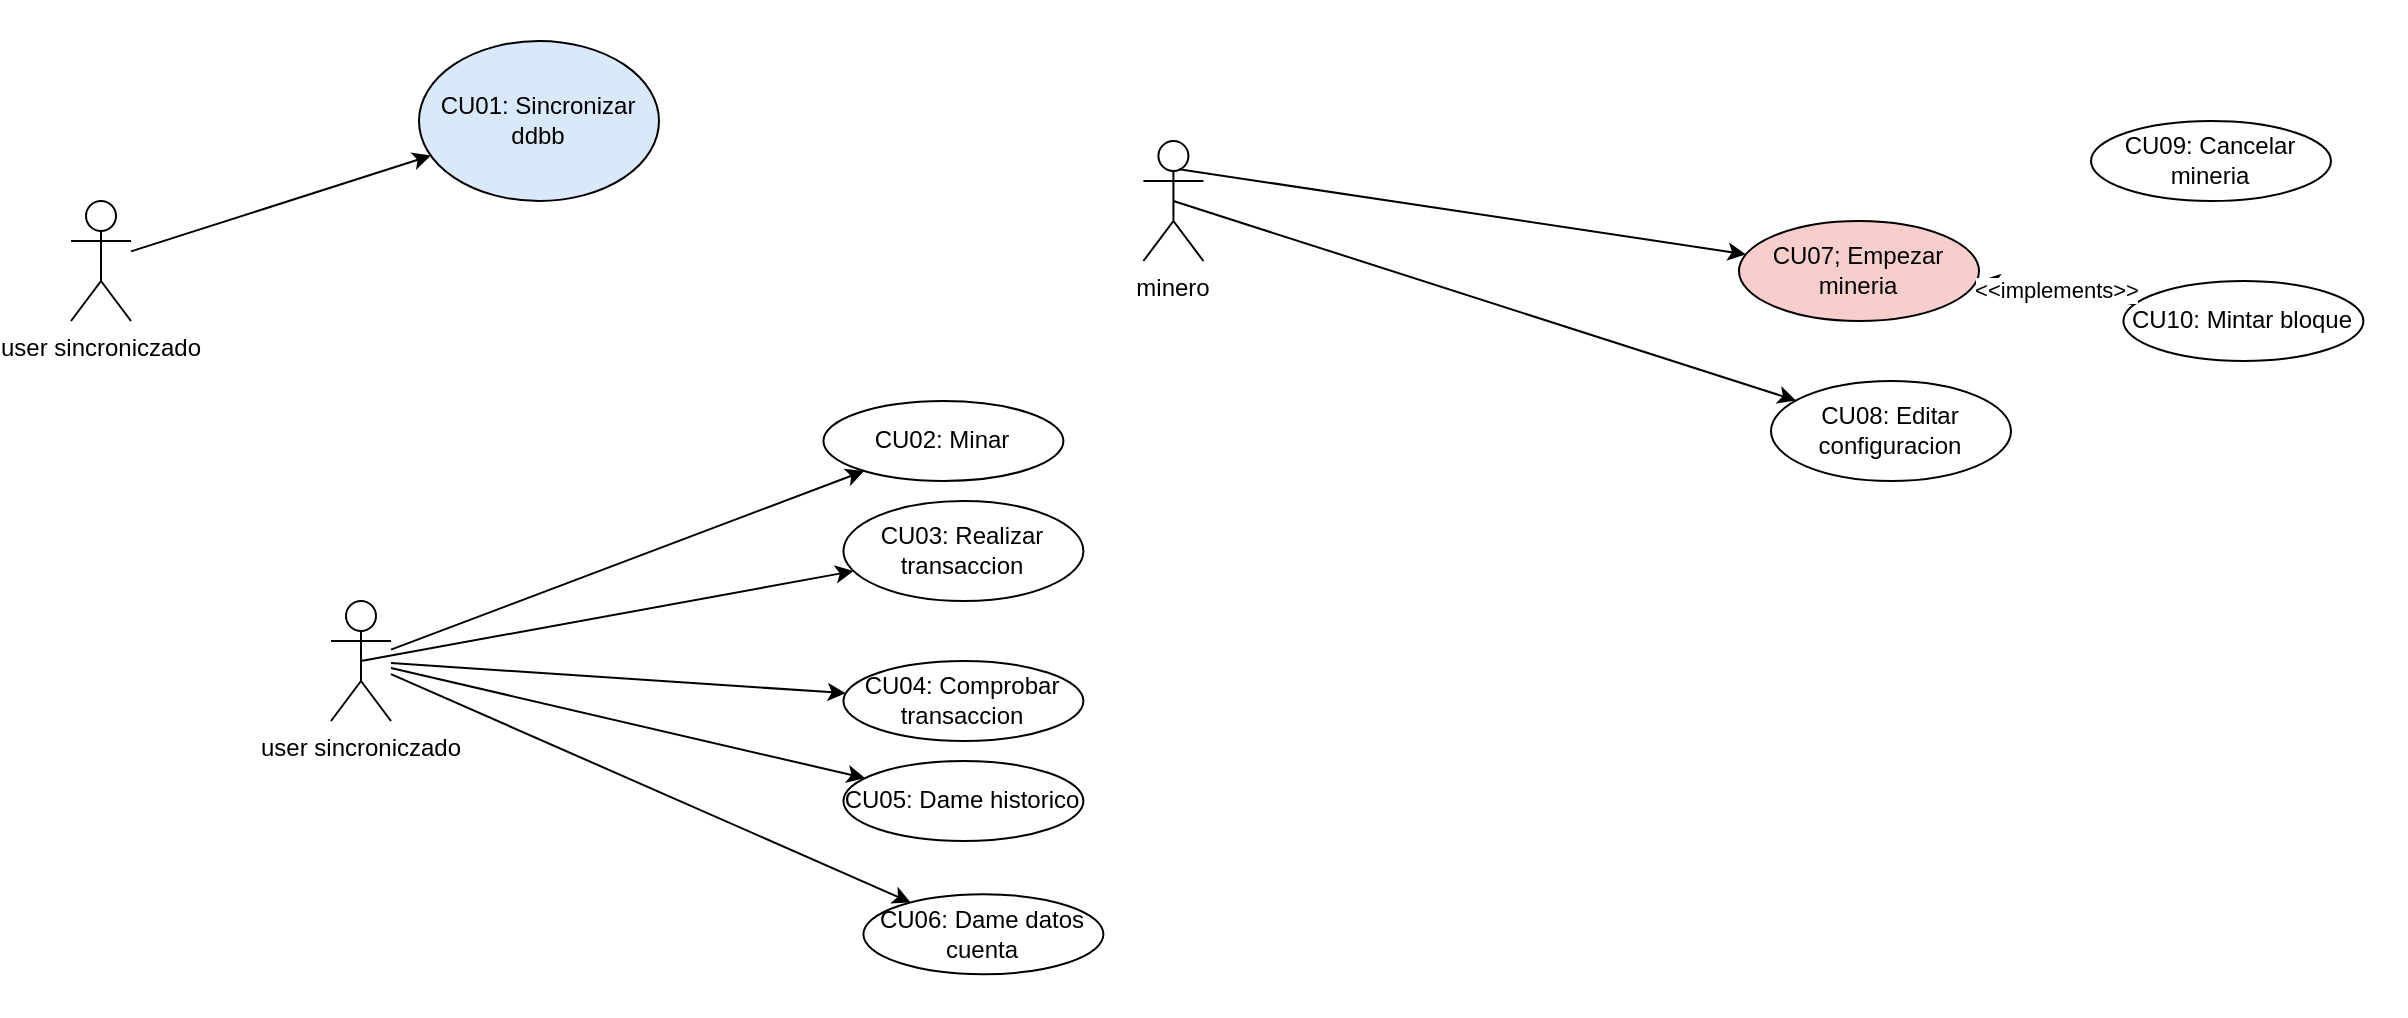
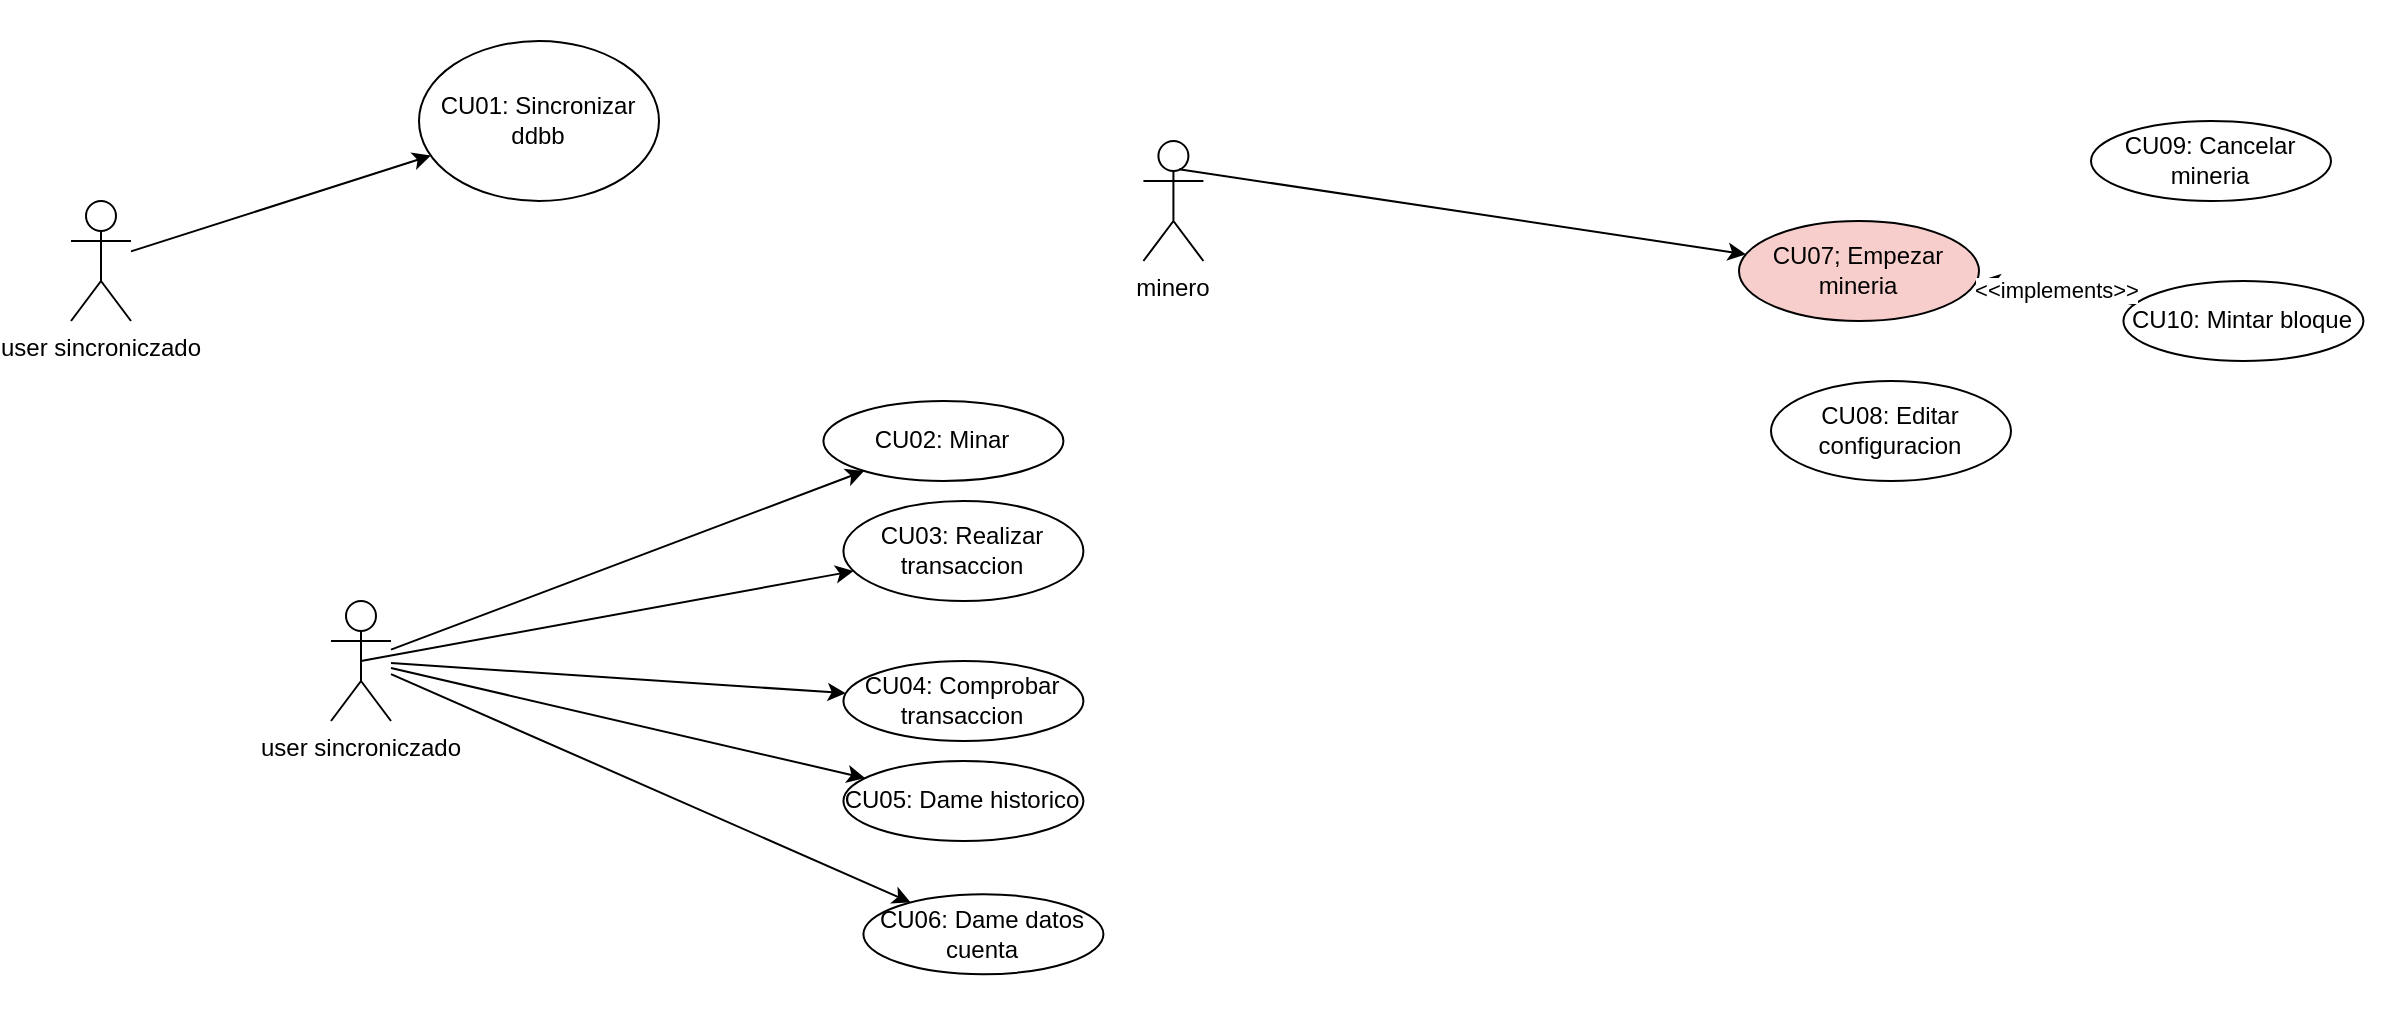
node "CU01: Sincronizar ddbb": fillcolor #dae8fc -> #ffffff
edge "minero" -> "CU08: Editar configuracion": removed
